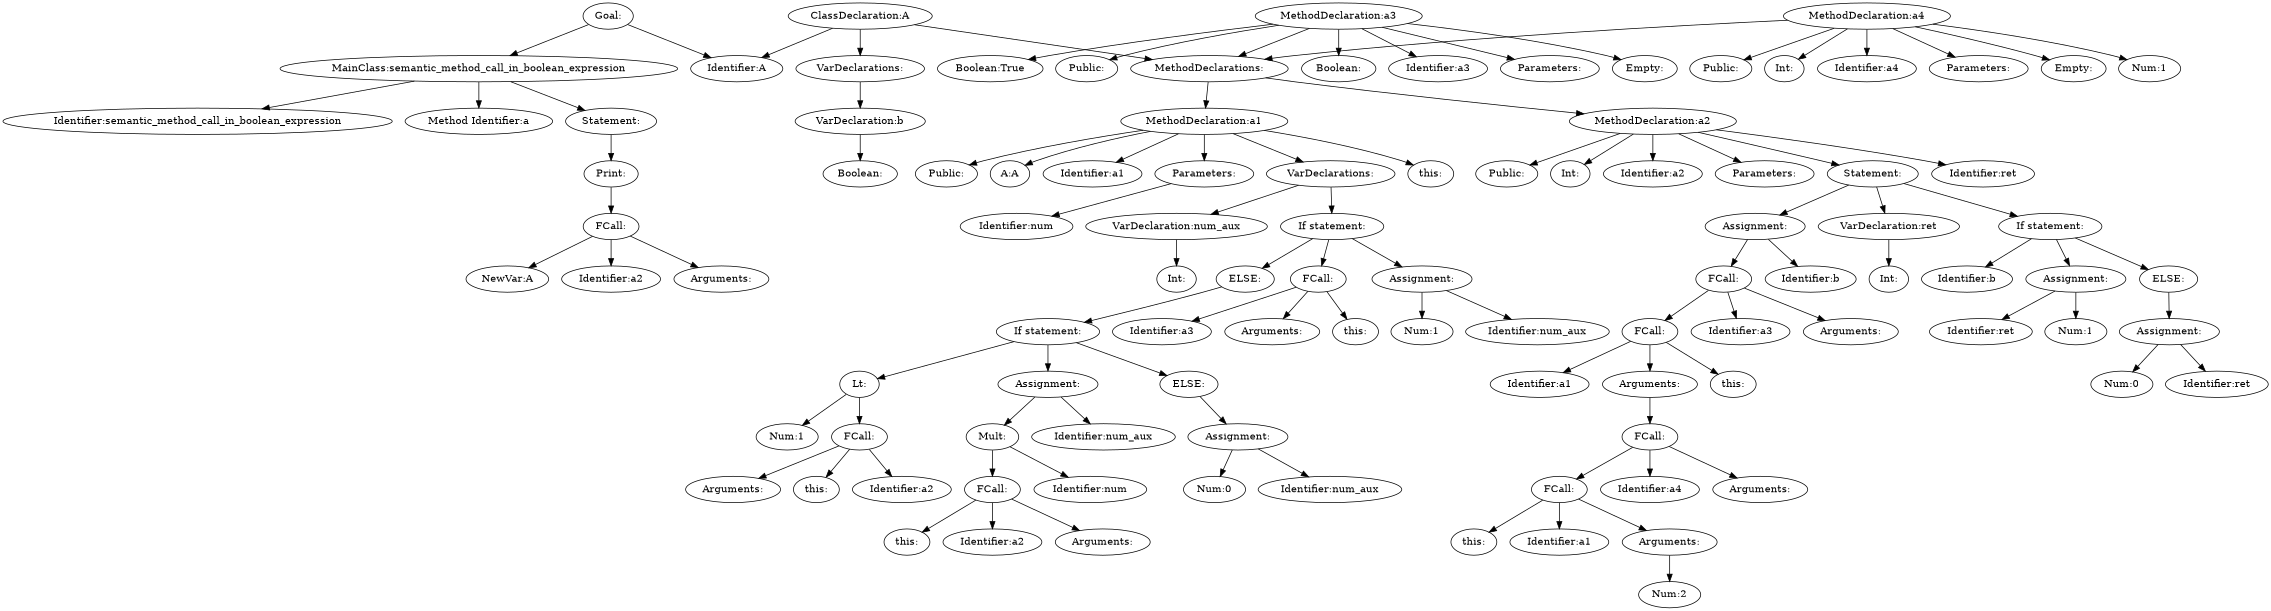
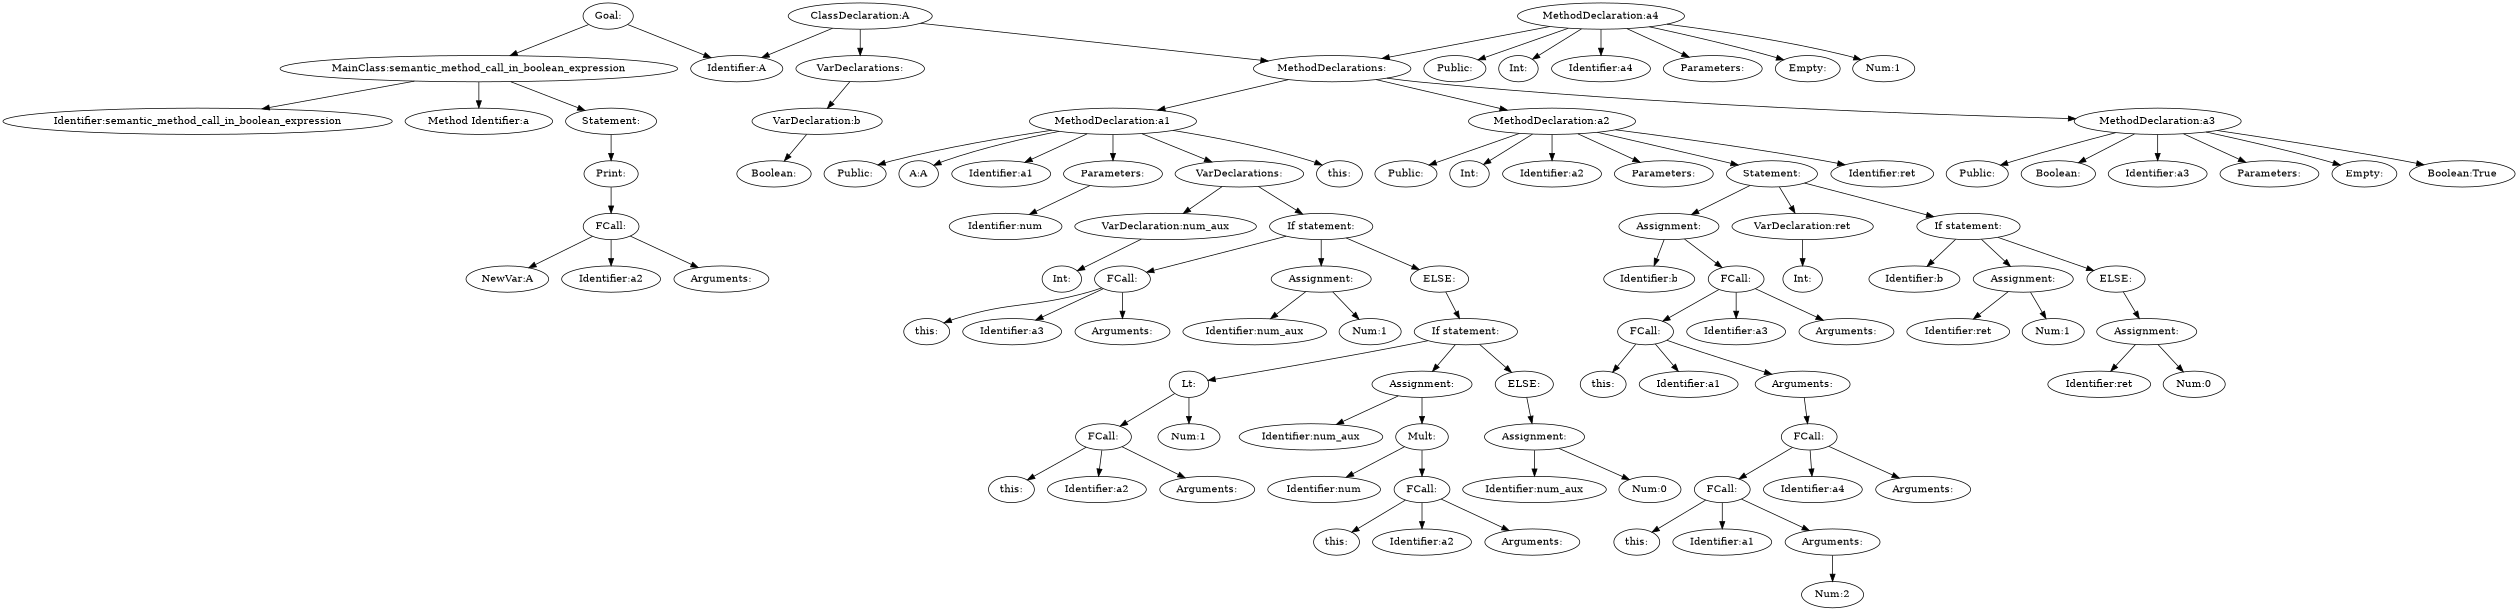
edge "MethodDeclaration:a3" -> "MethodDeclarations:": reversed
